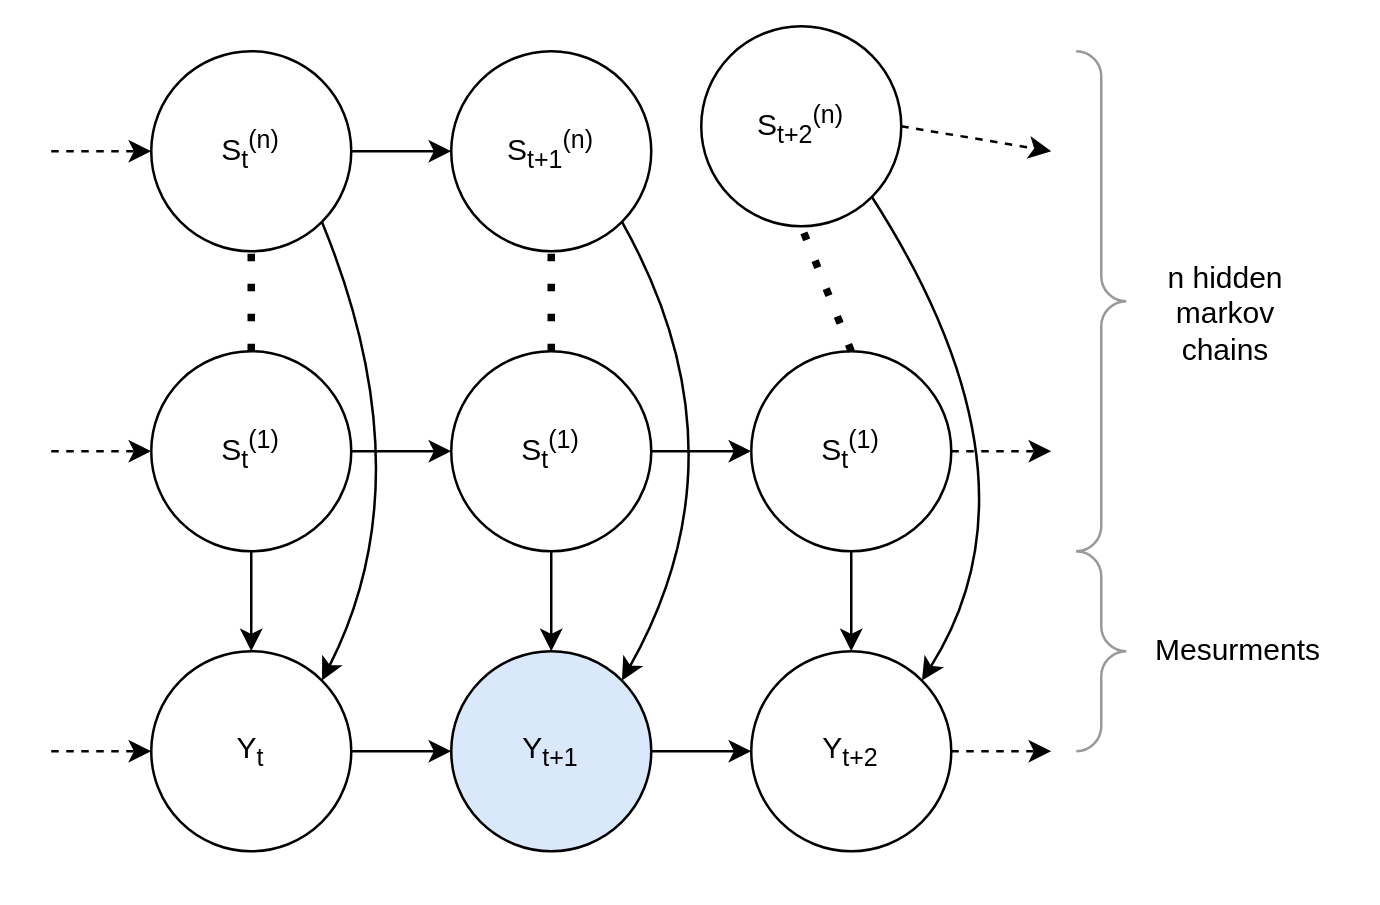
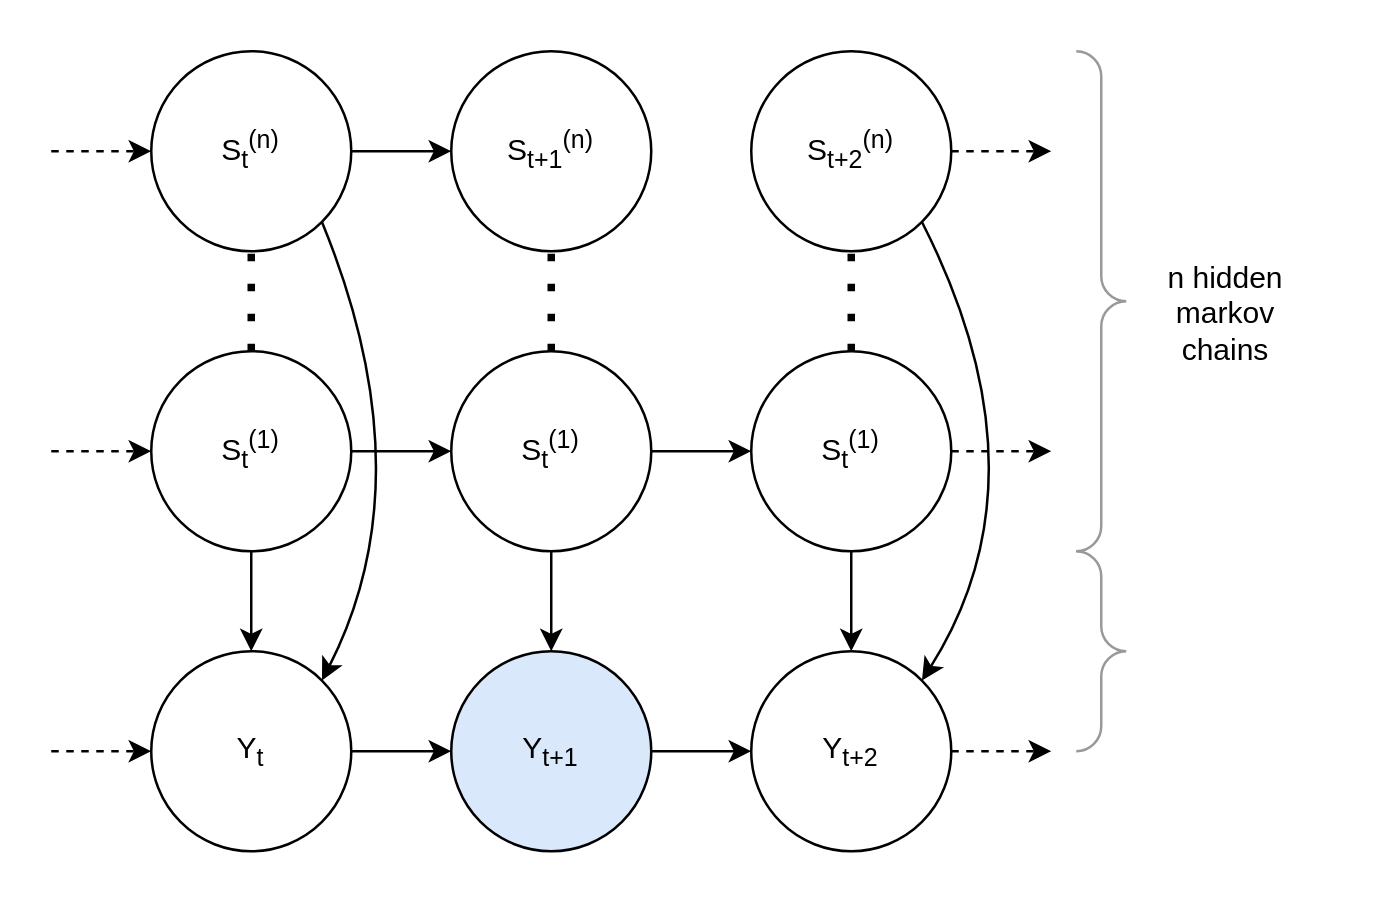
node "St+2(n)": moved (801, 126) -> (851, 151)
edge "St+1(n)" -> "Yt+1": removed
node "Mesurments": removed
